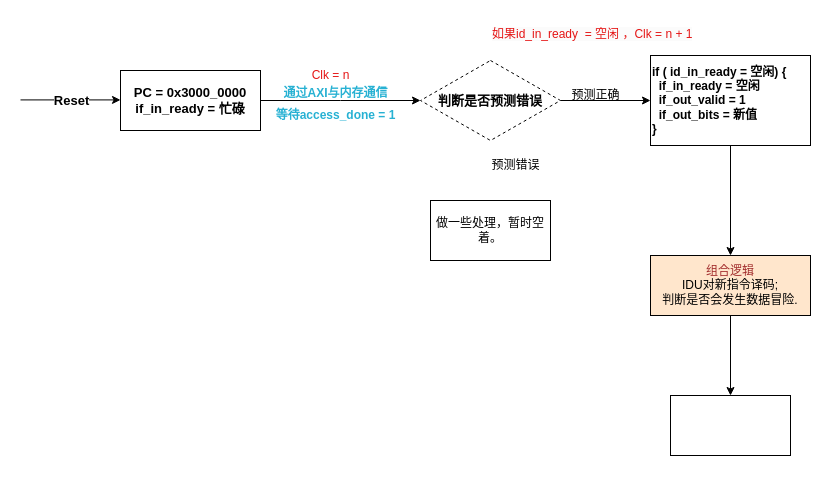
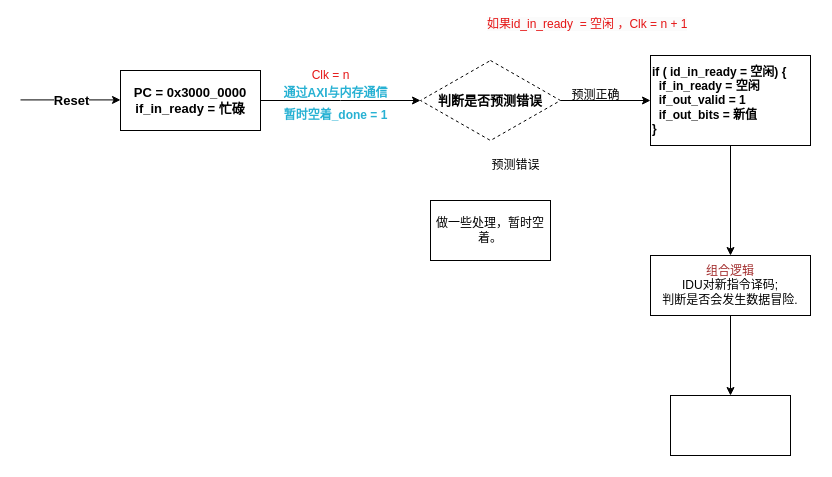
node "如果id_in_ready = 空闲 ，Clk = n + 1": moved (611, 36) -> (606, 26)
node "等待access_done = 1": label "等待access_done = 1" -> "暂时空着_done = 1"
node "组合逻辑 IDU对新指令译码; 判断是否会发生数据冒险.": fillcolor #ffe6cc -> #ffffff
